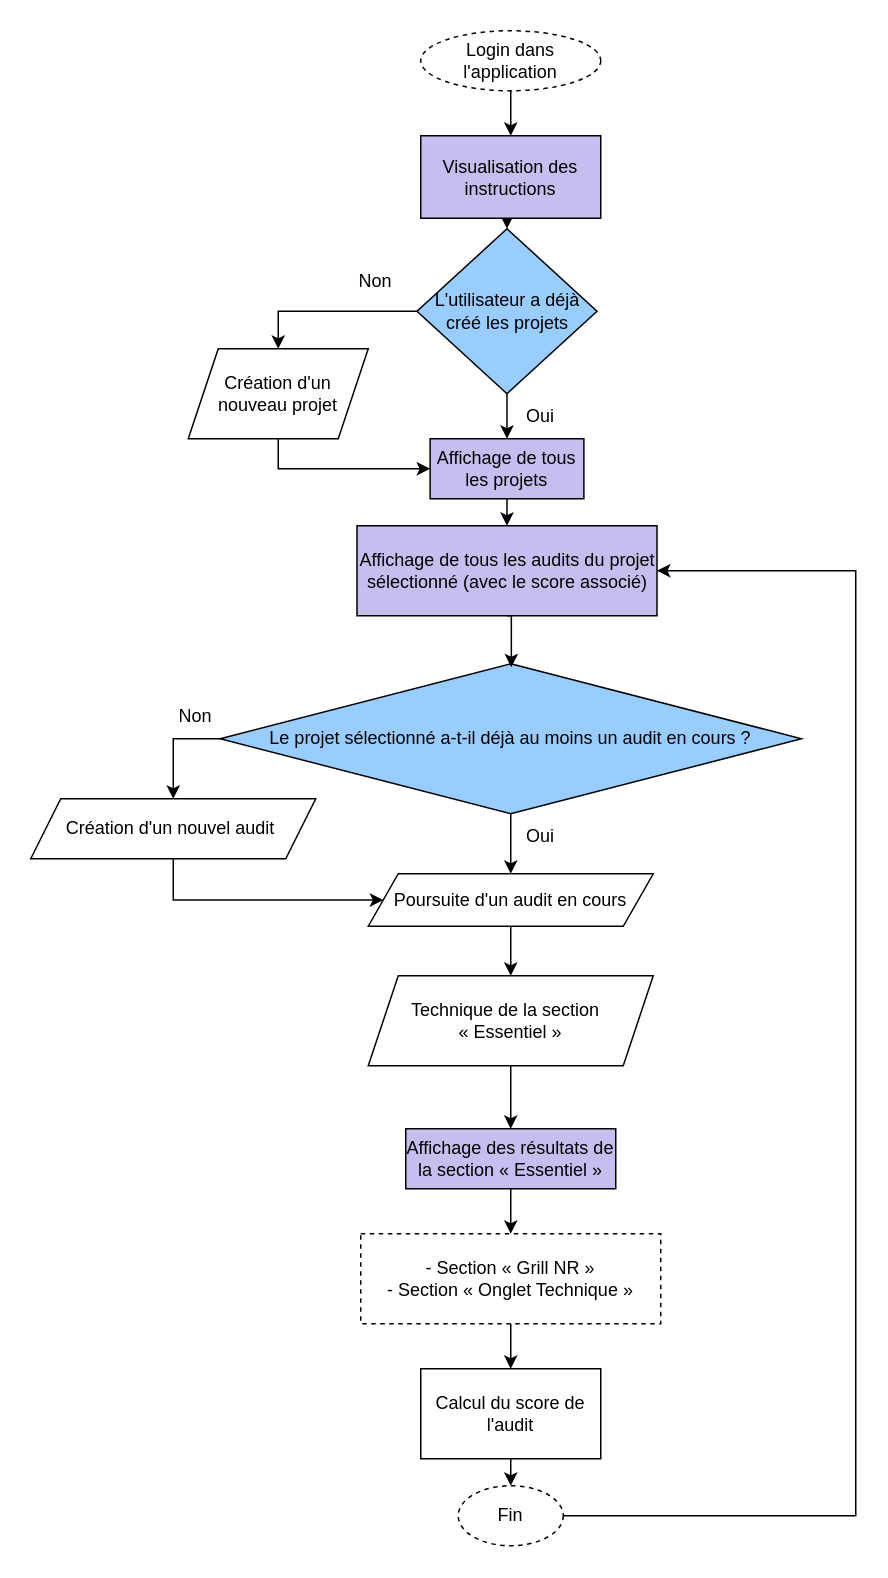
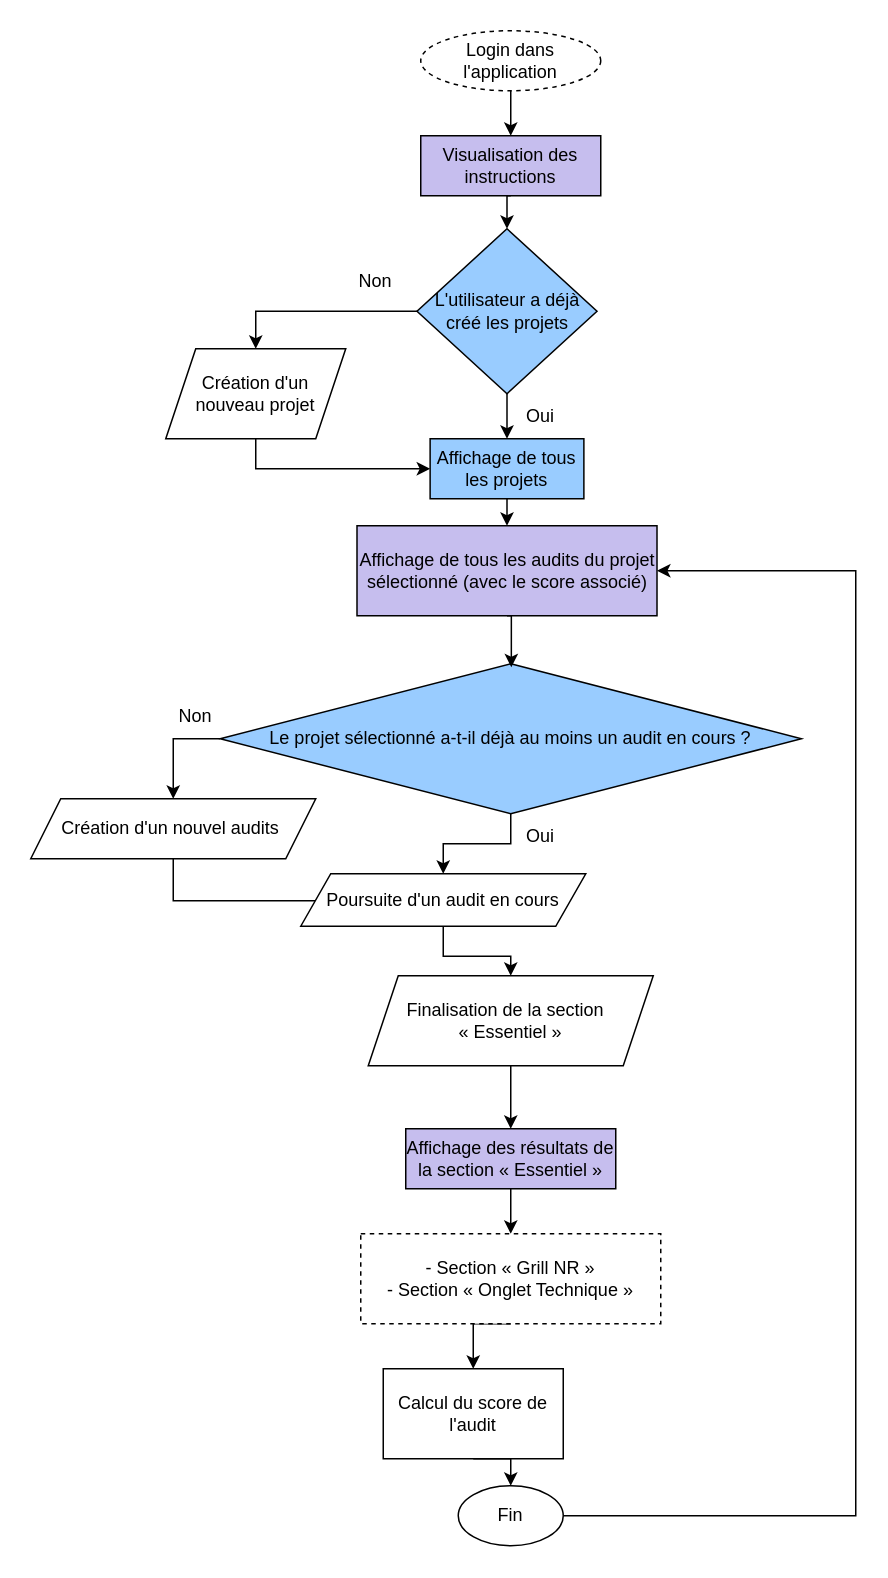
node "Visualisation des instructions": size 180x83 -> 180x60
node "Création d'un nouveau projet": moved (278, 394) -> (256, 394)
node "Affichage de tous les projets": fillcolor #c6beee -> #99ccff
node "Création d'un nouvel audit": label "Création d'un nouvel audit" -> "Création d'un nouvel audits"
node "Poursuite d'un audit en cours": moved (511, 900) -> (443, 900)
node "Technique de la section « Essentiel »": label "Technique de la section « Essentiel »" -> "Finalisation de la section « Essentiel »"
node "Calcul du score de l'audit": moved (511, 1414) -> (473, 1414)
node "Fin": style dashed -> solid
